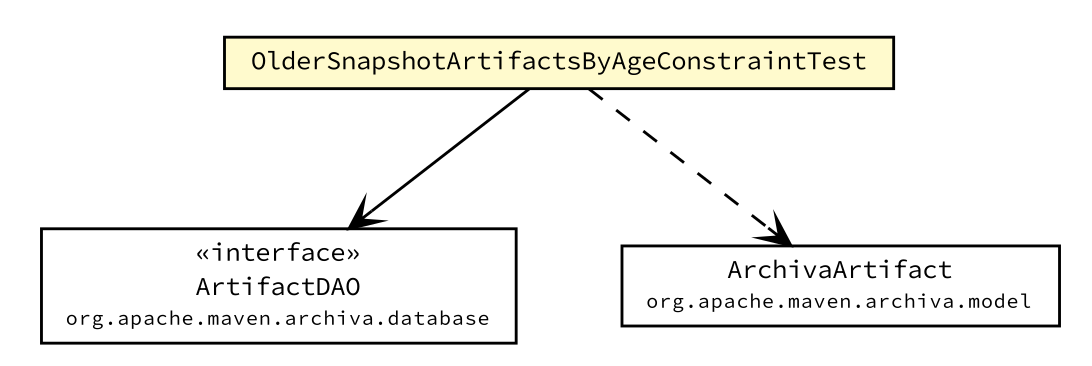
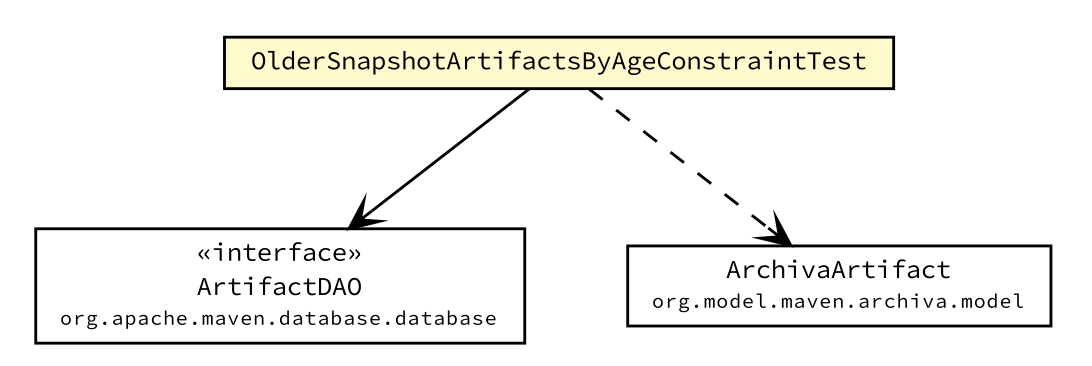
node "ArchivaArtifact": text "org.apache.maven.archiva.model" -> "org.model.maven.archiva.model"
node "ArtifactDAO": text "org.apache.maven.archiva.database" -> "org.apache.maven.database.database"
